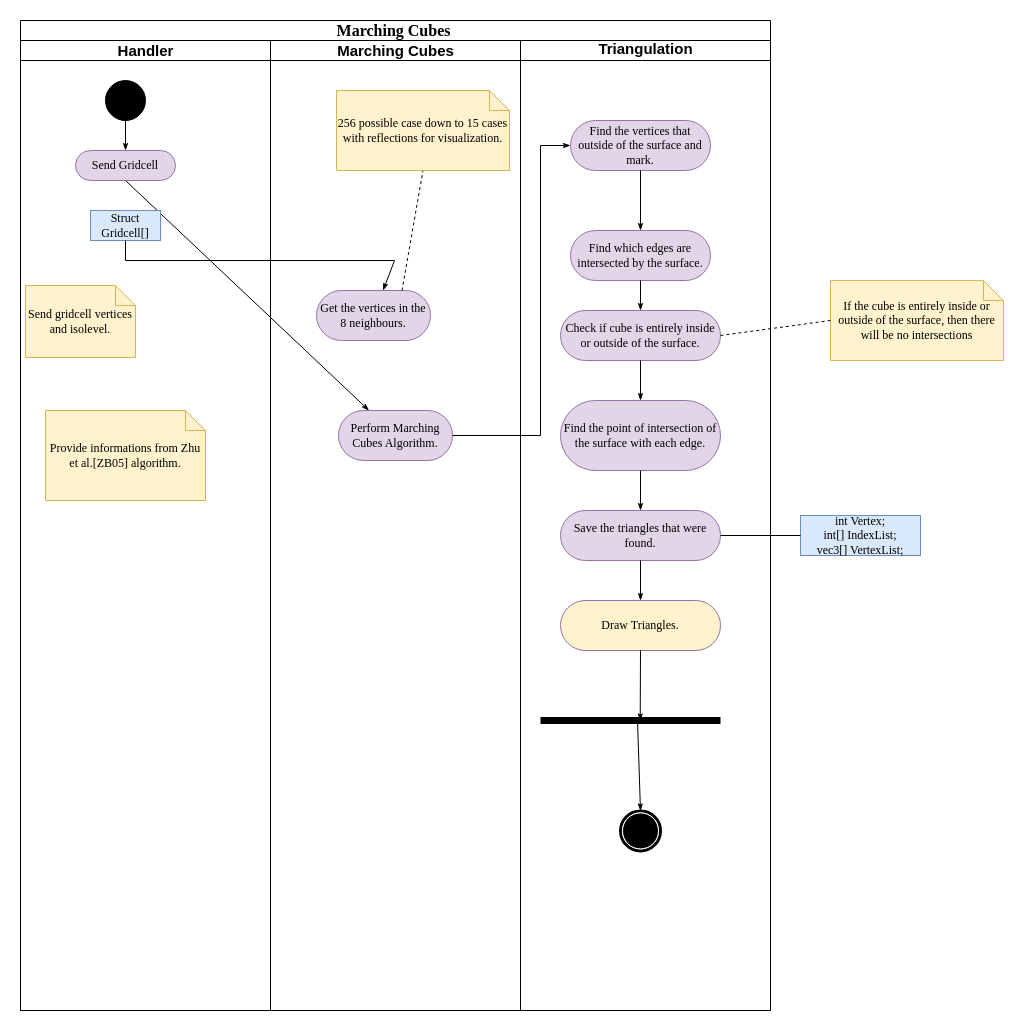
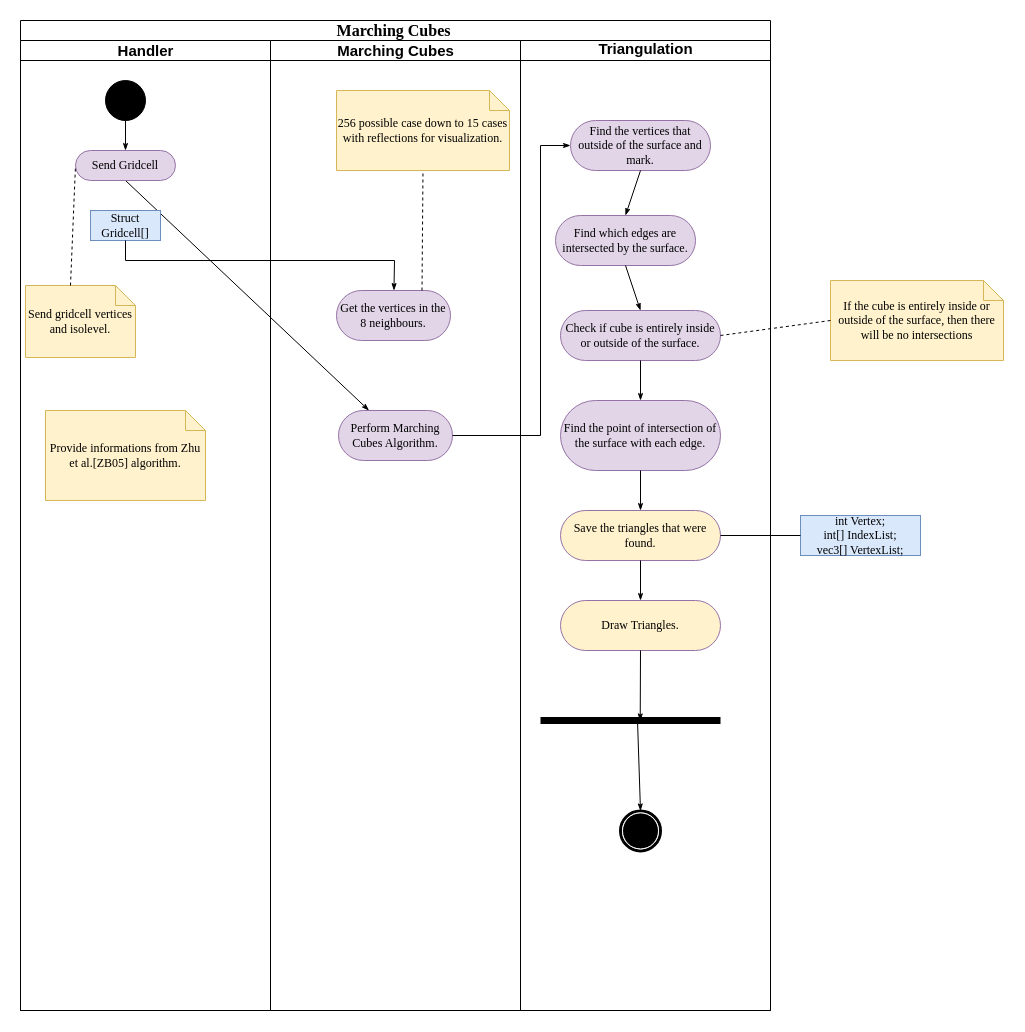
edge "Send Gridcell" -- "Send gridcell vertices and isolevel.": added
node "Find which edges are intersected by the surface.": moved (641, 256) -> (626, 241)
node "Get the vertices in the 8 neighbours.": moved (374, 316) -> (394, 316)
node "Save the triangles that were found.": fillcolor #e1d5e7 -> #fff2cc
